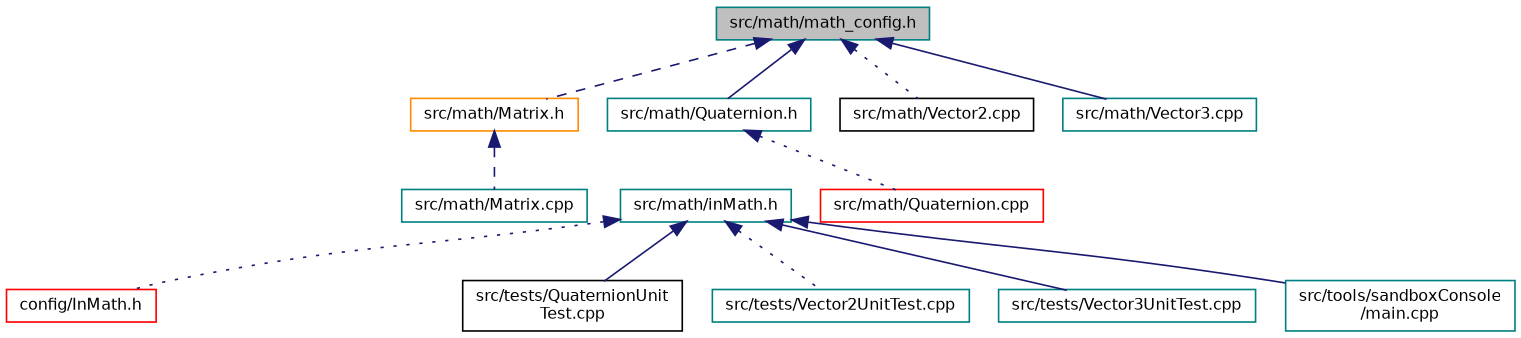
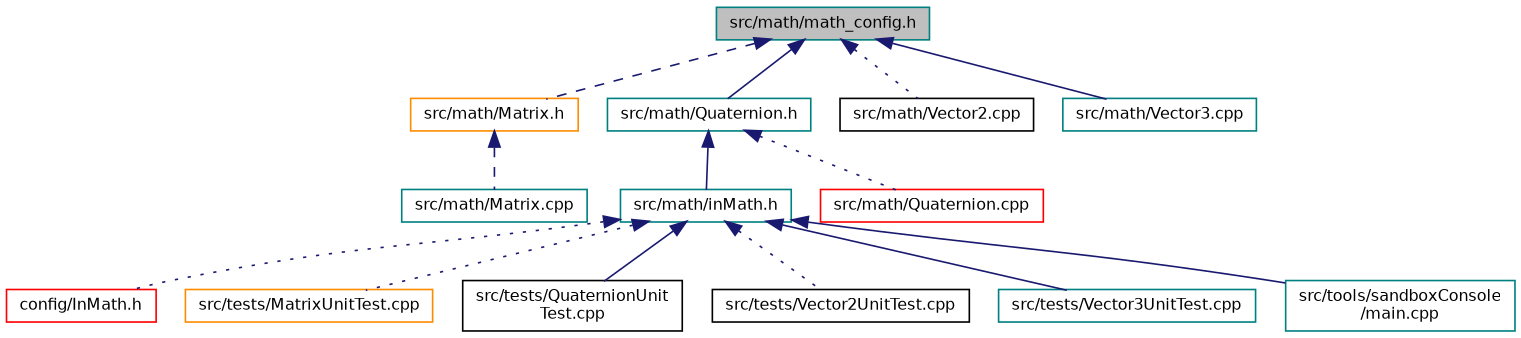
edge "src/math/inMath.h" -> "src/math/Quaternion.h": added
node "src/tests/MatrixUnitTest.cpp": added
node "src/tests/Vector2UnitTest.cpp": color teal -> black
